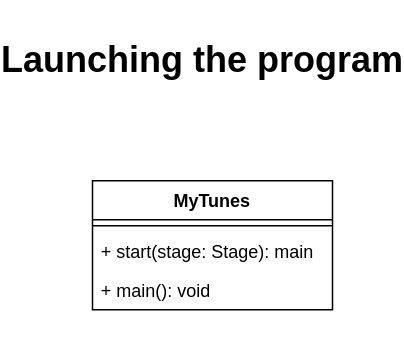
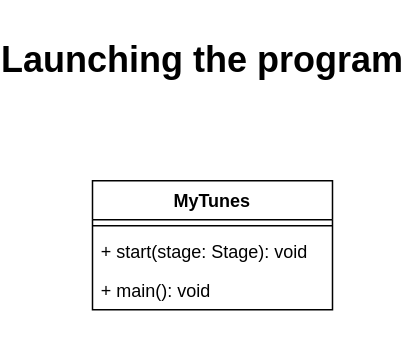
node "+ start(stage: Stage): main": label "+ start(stage: Stage): main" -> "+ start(stage: Stage): void"
